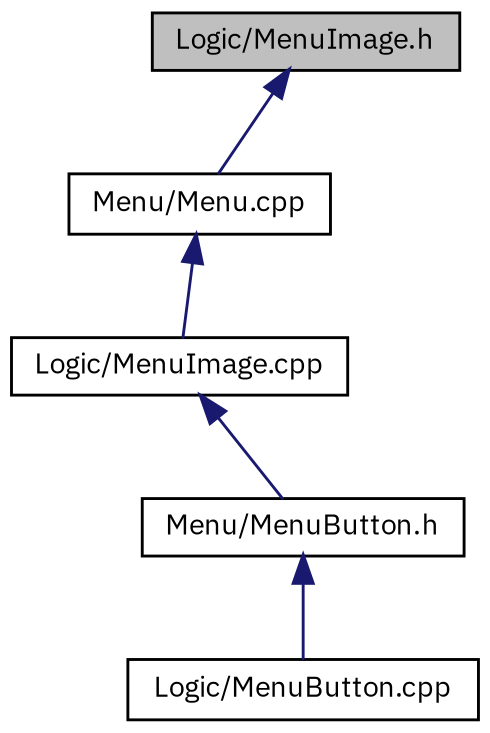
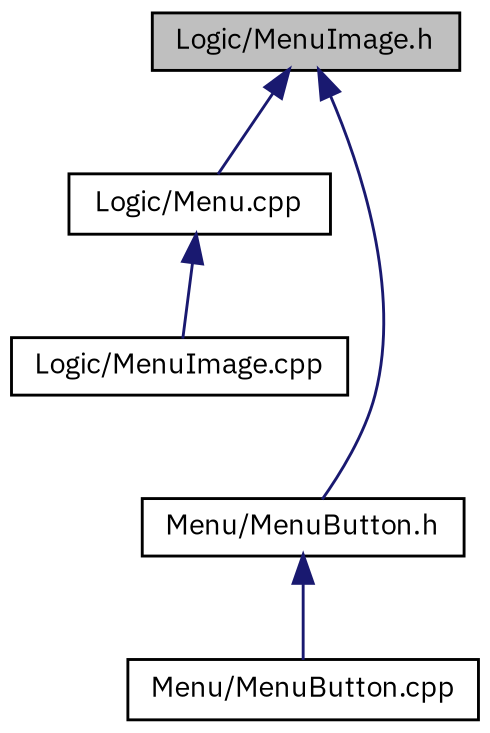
node "Menu/Menu.cpp": label "Menu/Menu.cpp" -> "Logic/Menu.cpp"
edge "Menu/MenuButton.h" -> "Logic/MenuImage.cpp": now "Menu/MenuButton.h" -> "Logic/MenuImage.h"
node "Logic/MenuButton.cpp": label "Logic/MenuButton.cpp" -> "Menu/MenuButton.cpp"
